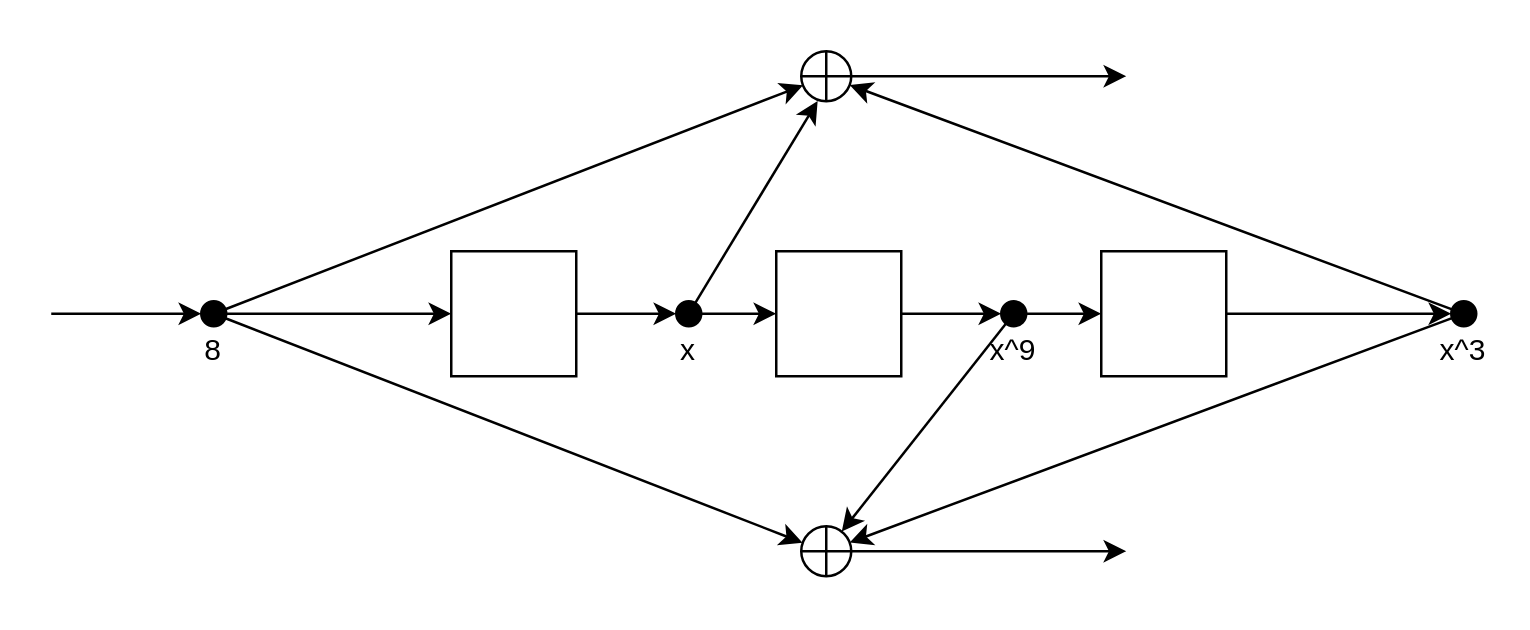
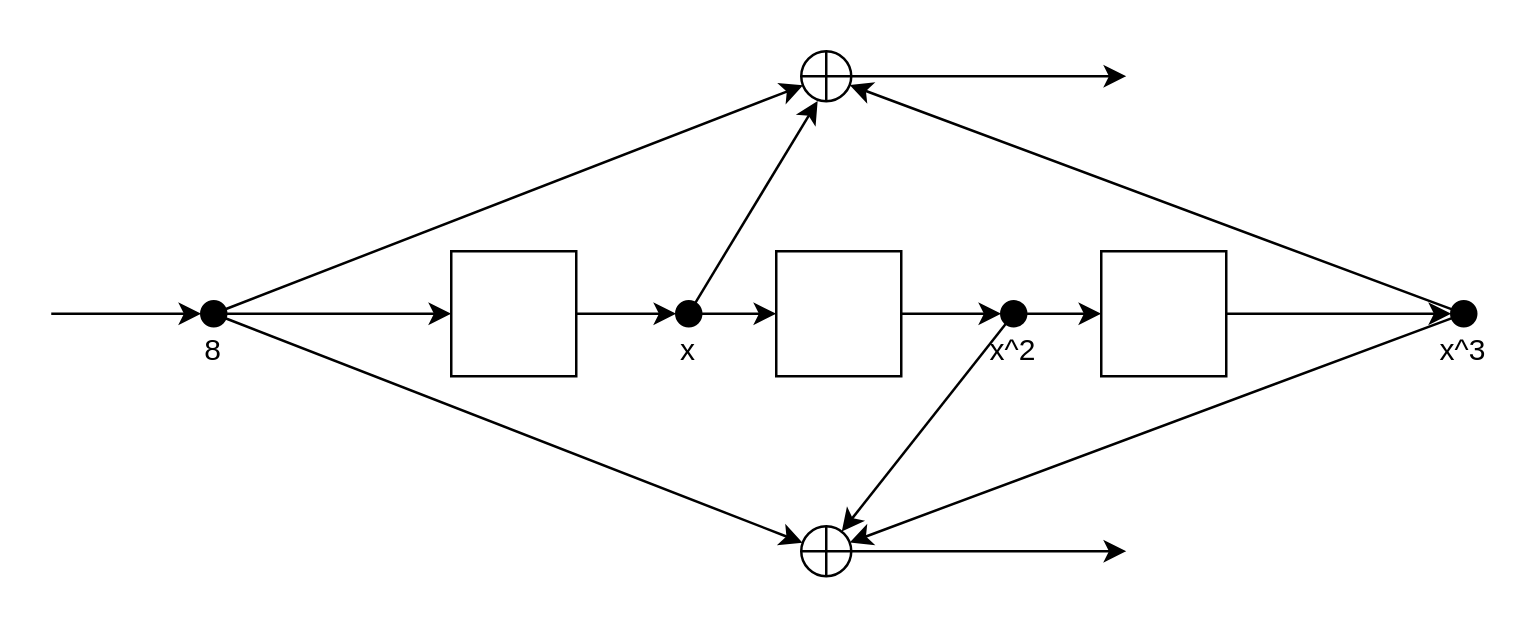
node "x^9": label "x^9" -> "x^2"
